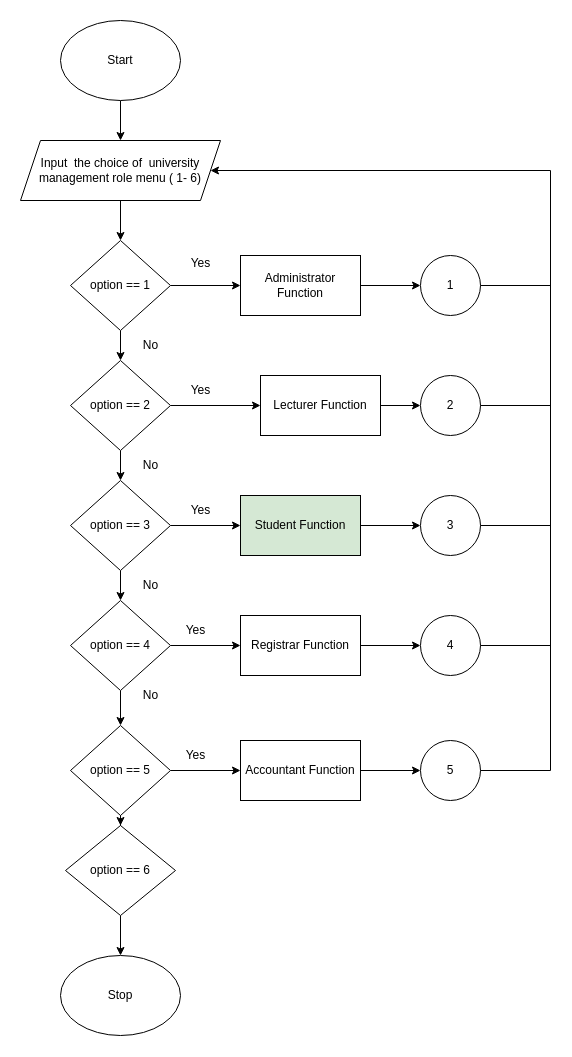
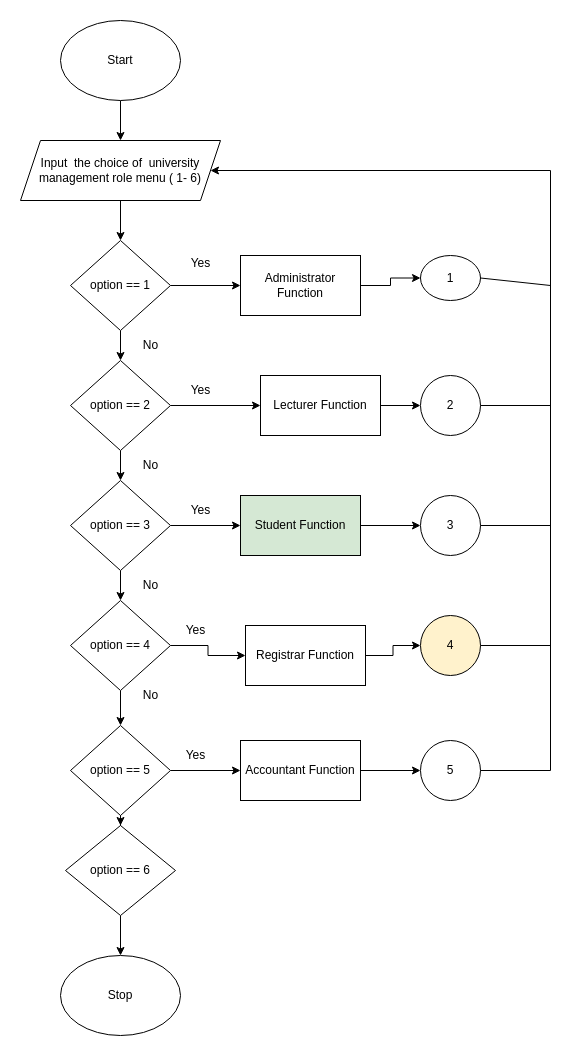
node "1": size 60x60 -> 60x45
node "Registrar Function": moved (301, 646) -> (306, 656)
node "4": fillcolor #ffffff -> #fff2cc
